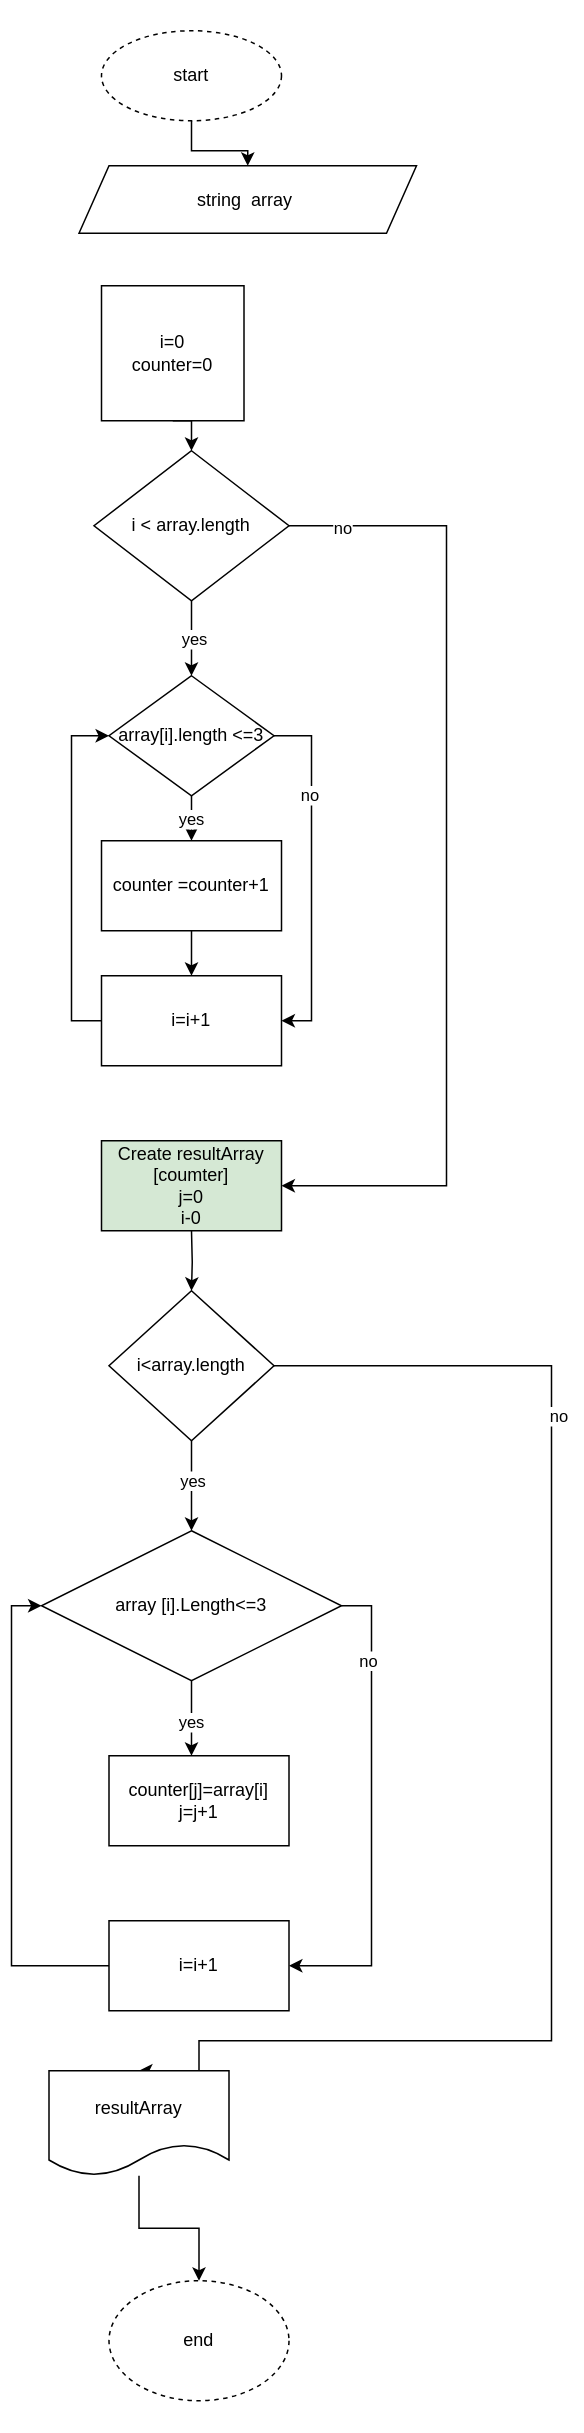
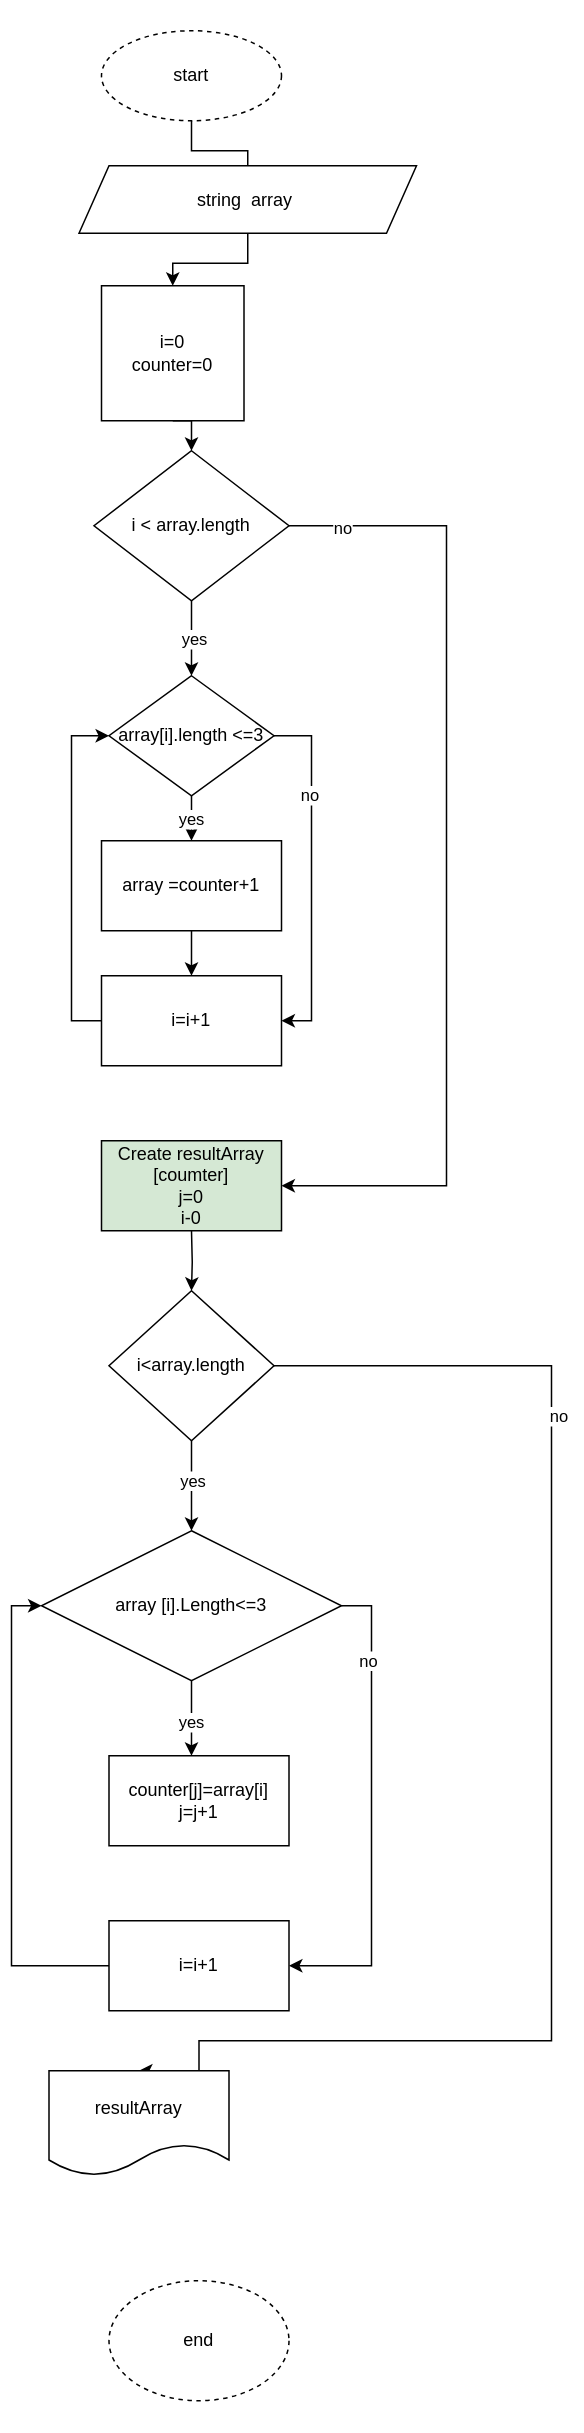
edge "start" -> "string array": arrowhead classic -> none
edge "string array" -> "i=0 counter=0": added
node "counter =counter+1": label "counter =counter+1" -> "array =counter+1"
edge "resultArray" -> "end": removed
